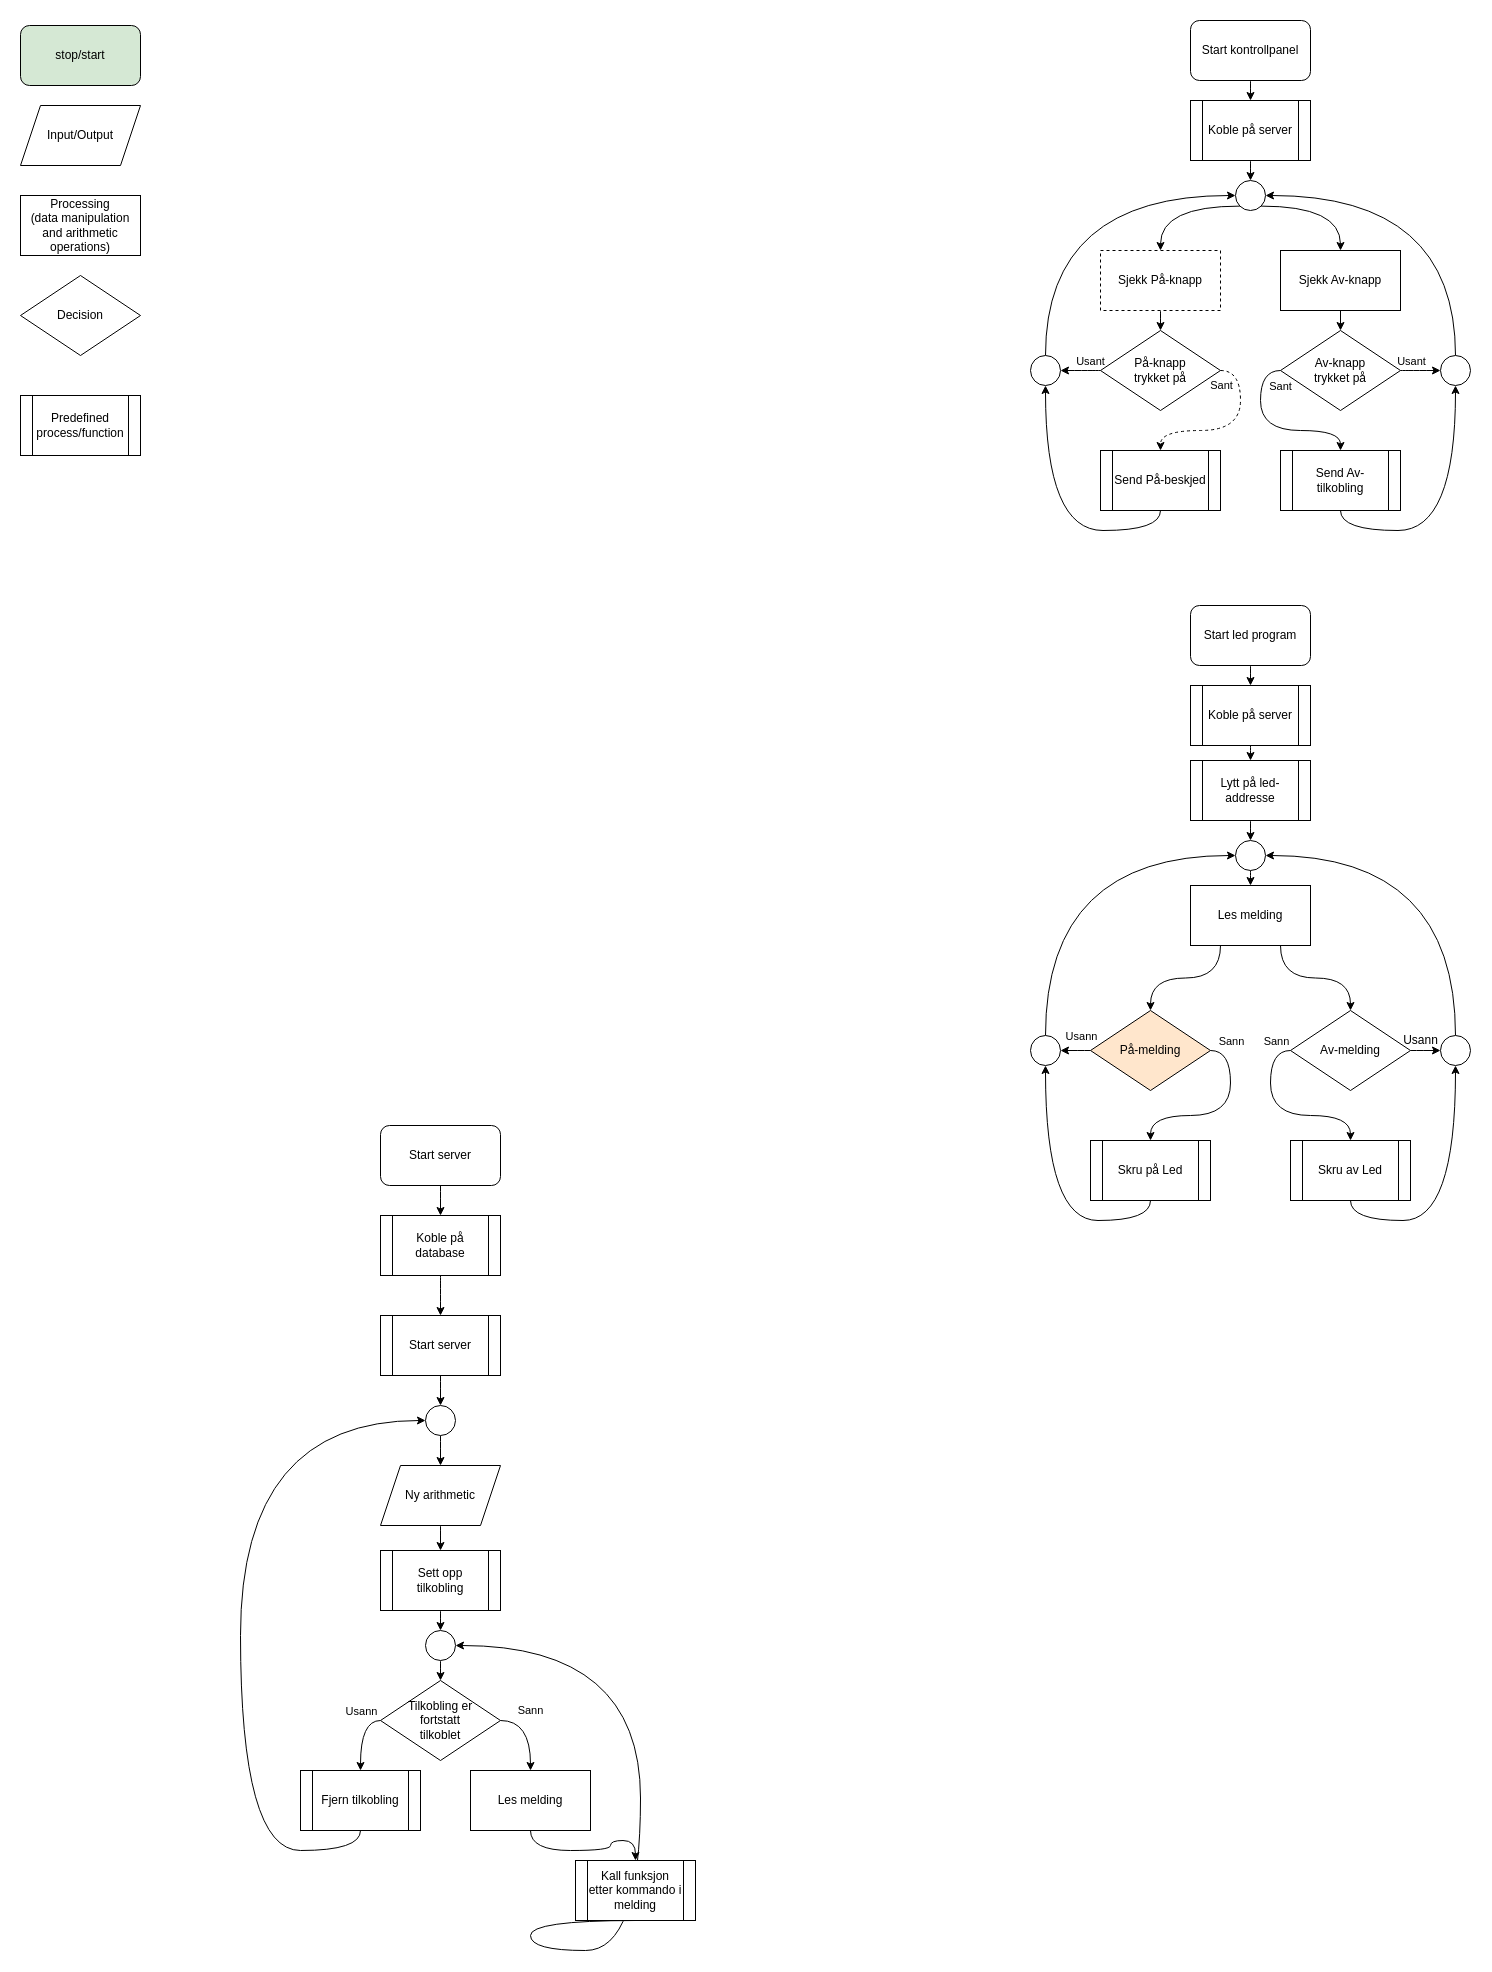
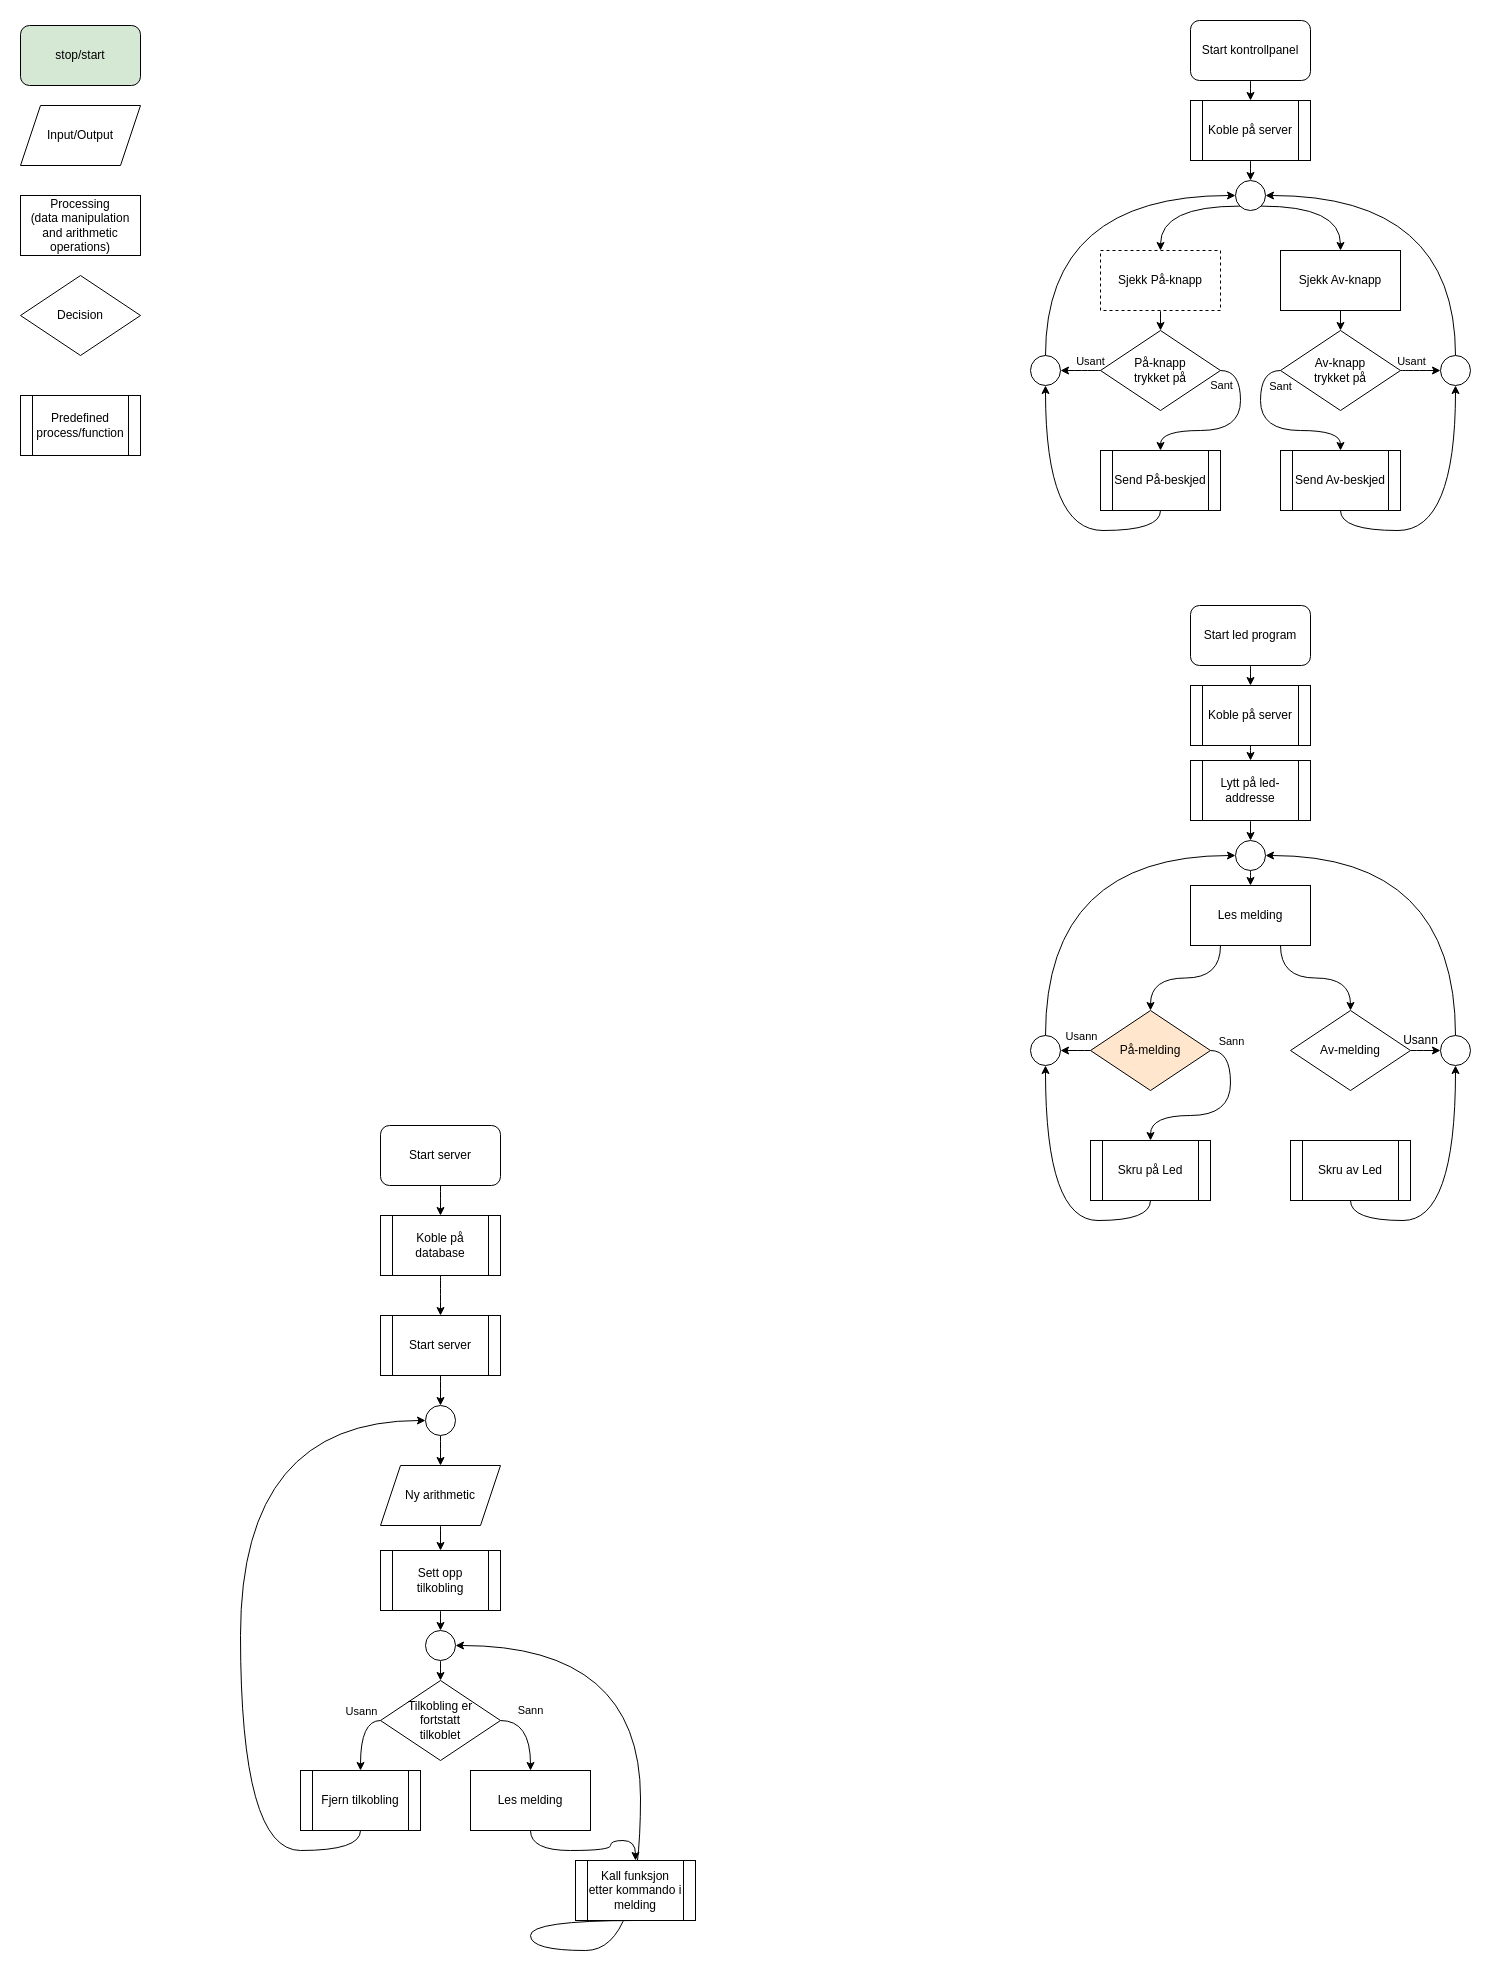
edge "På-knapp trykket på" -> "Send På-beskjed": style dashed -> solid
node "Send Av-tilkobling": label "Send Av-tilkobling" -> "Send Av-beskjed"
edge "Av-melding" -> "Skru av Led": removed, label "Sann"
